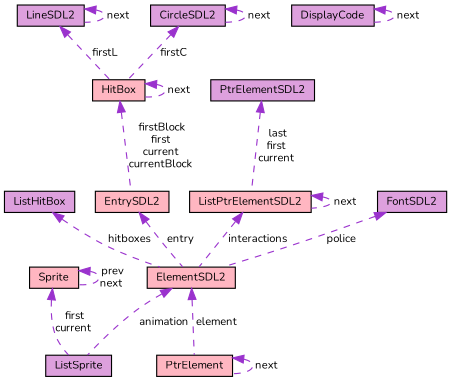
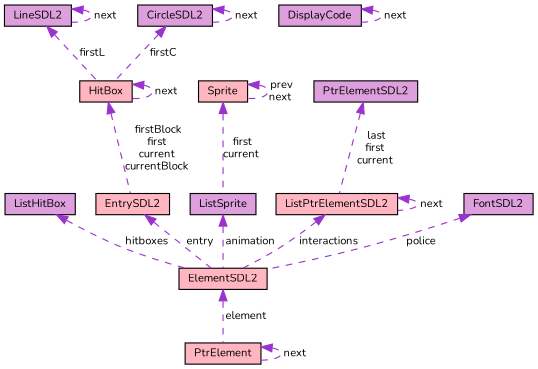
edge "ListSprite" -> "ElementSDL2": reversed
